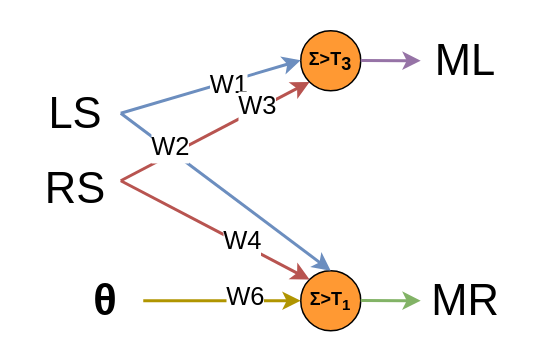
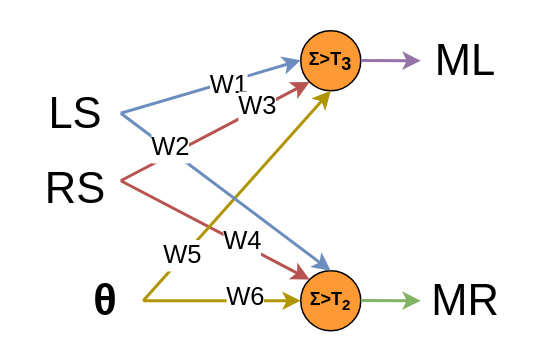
edge "θ" -> "Σ>T3": added, label "W5"
node "Σ>T1": label "Σ>T1" -> "Σ>T2"
